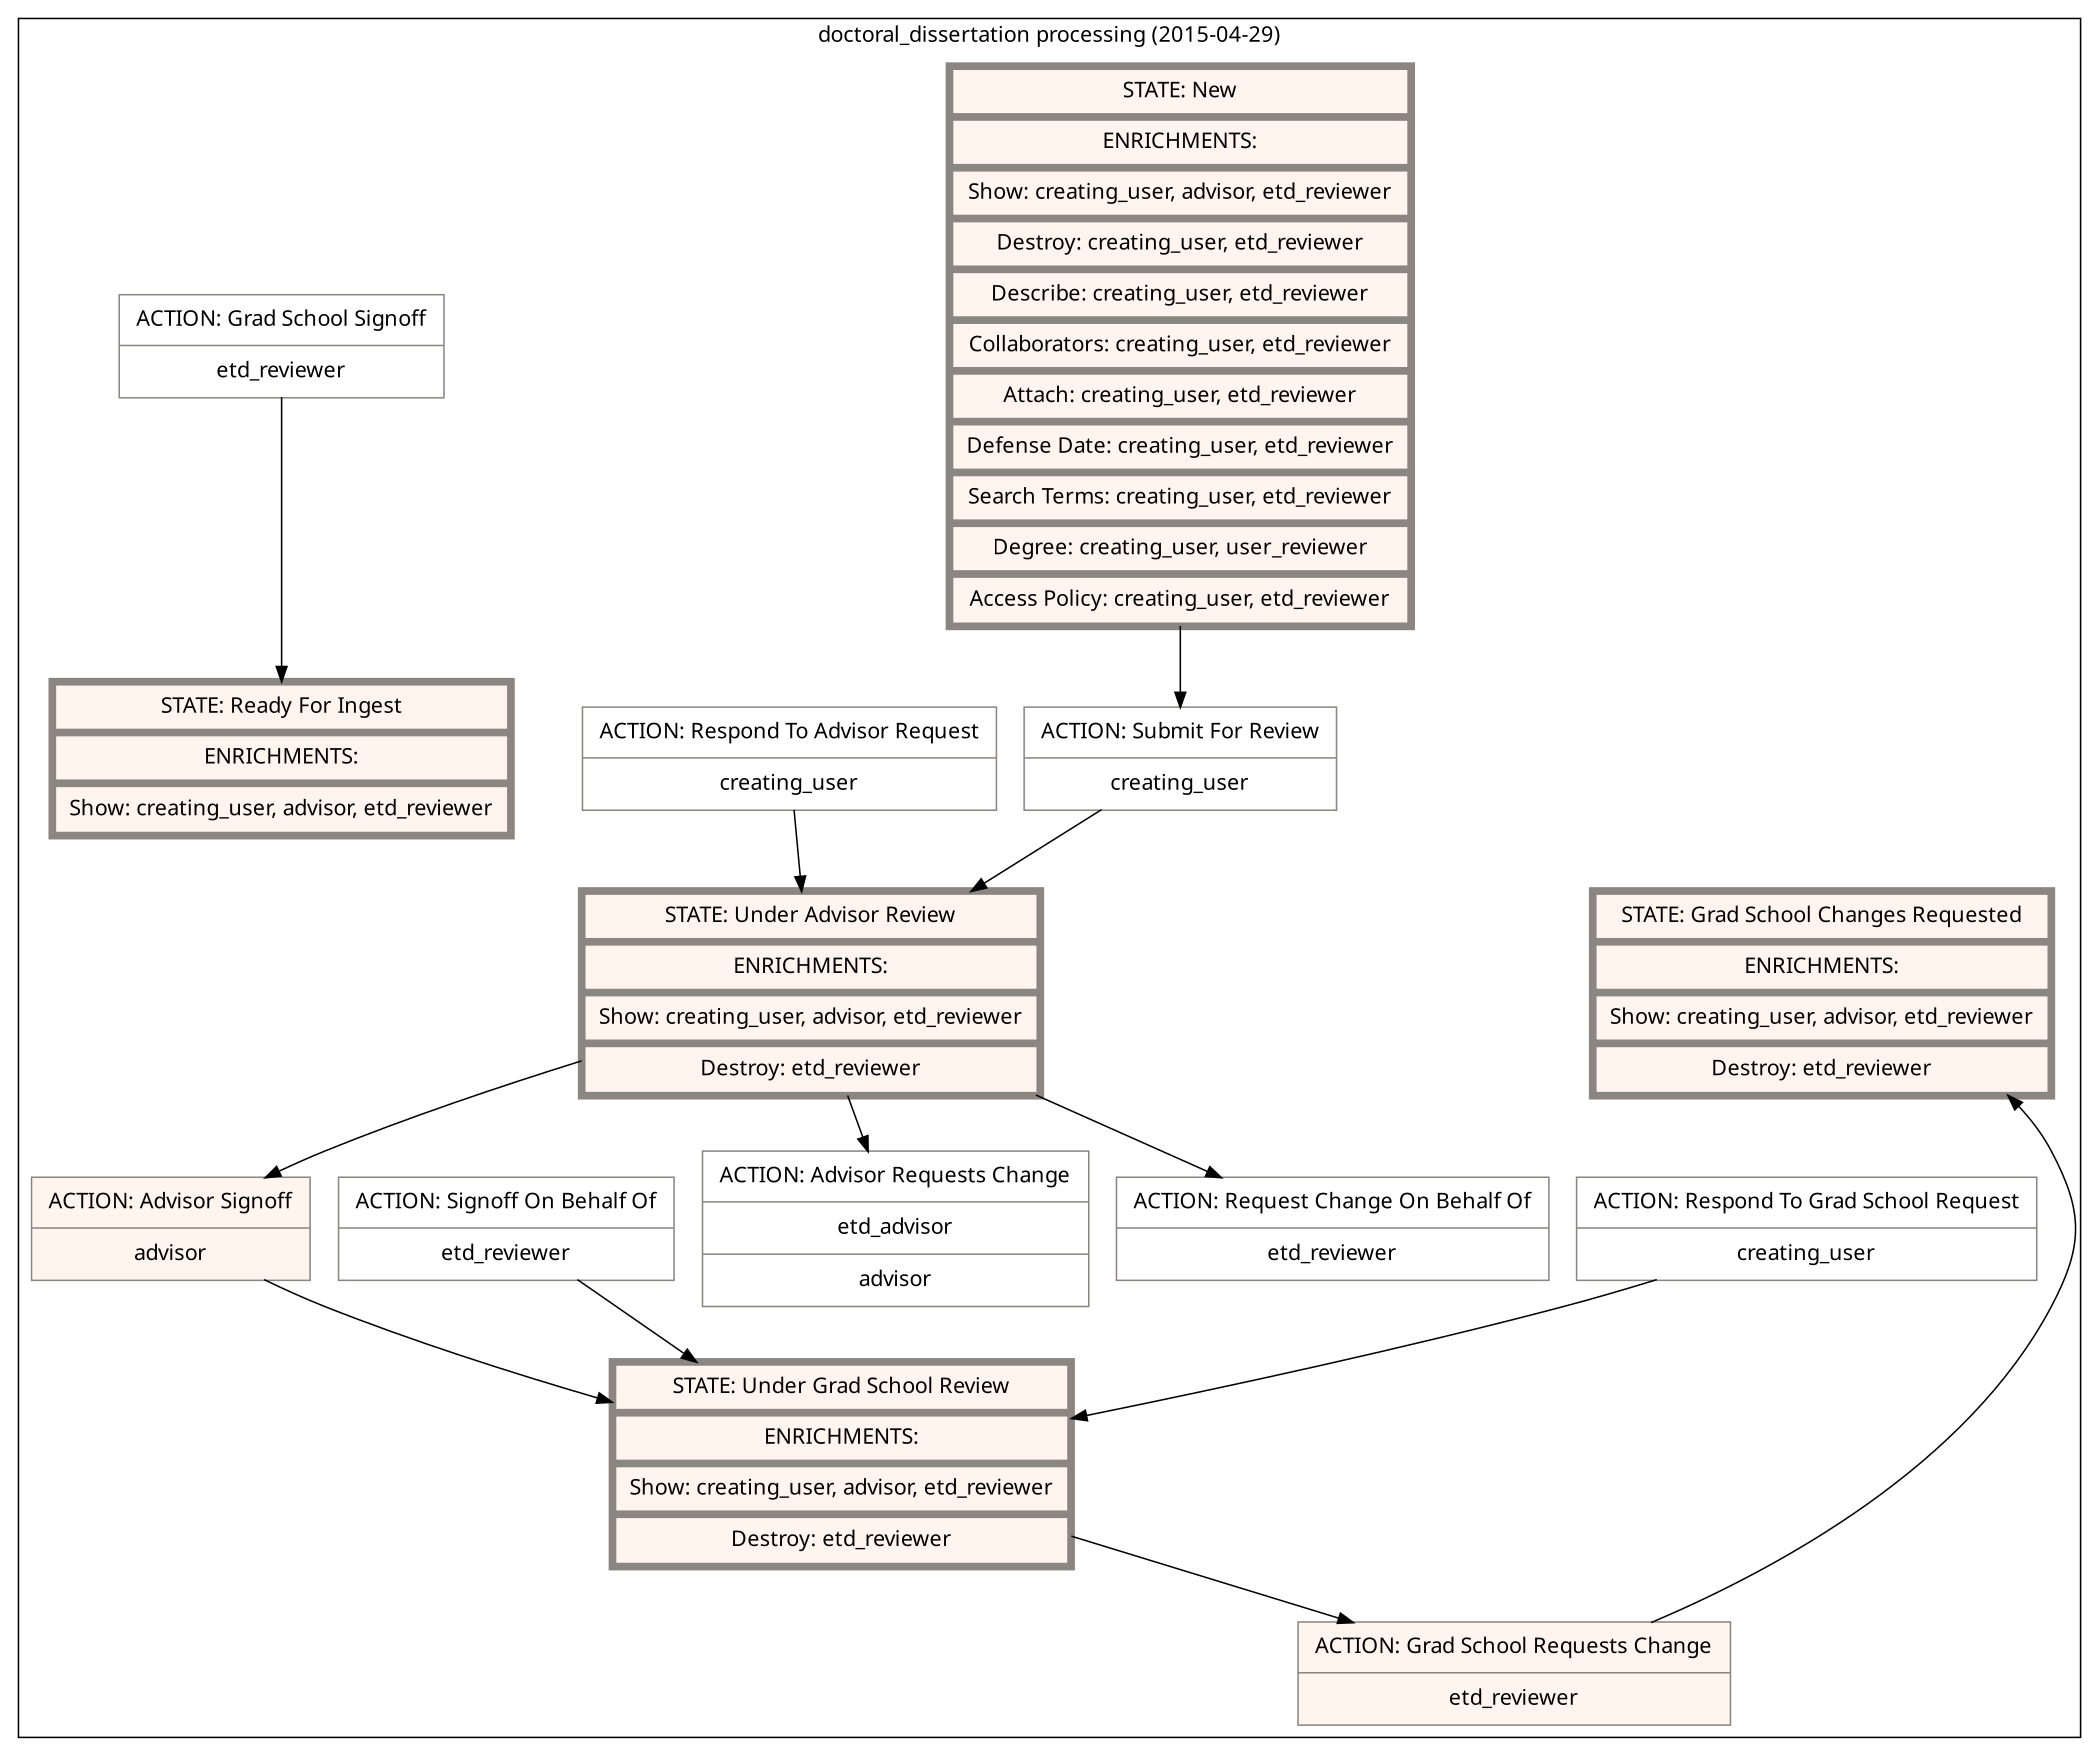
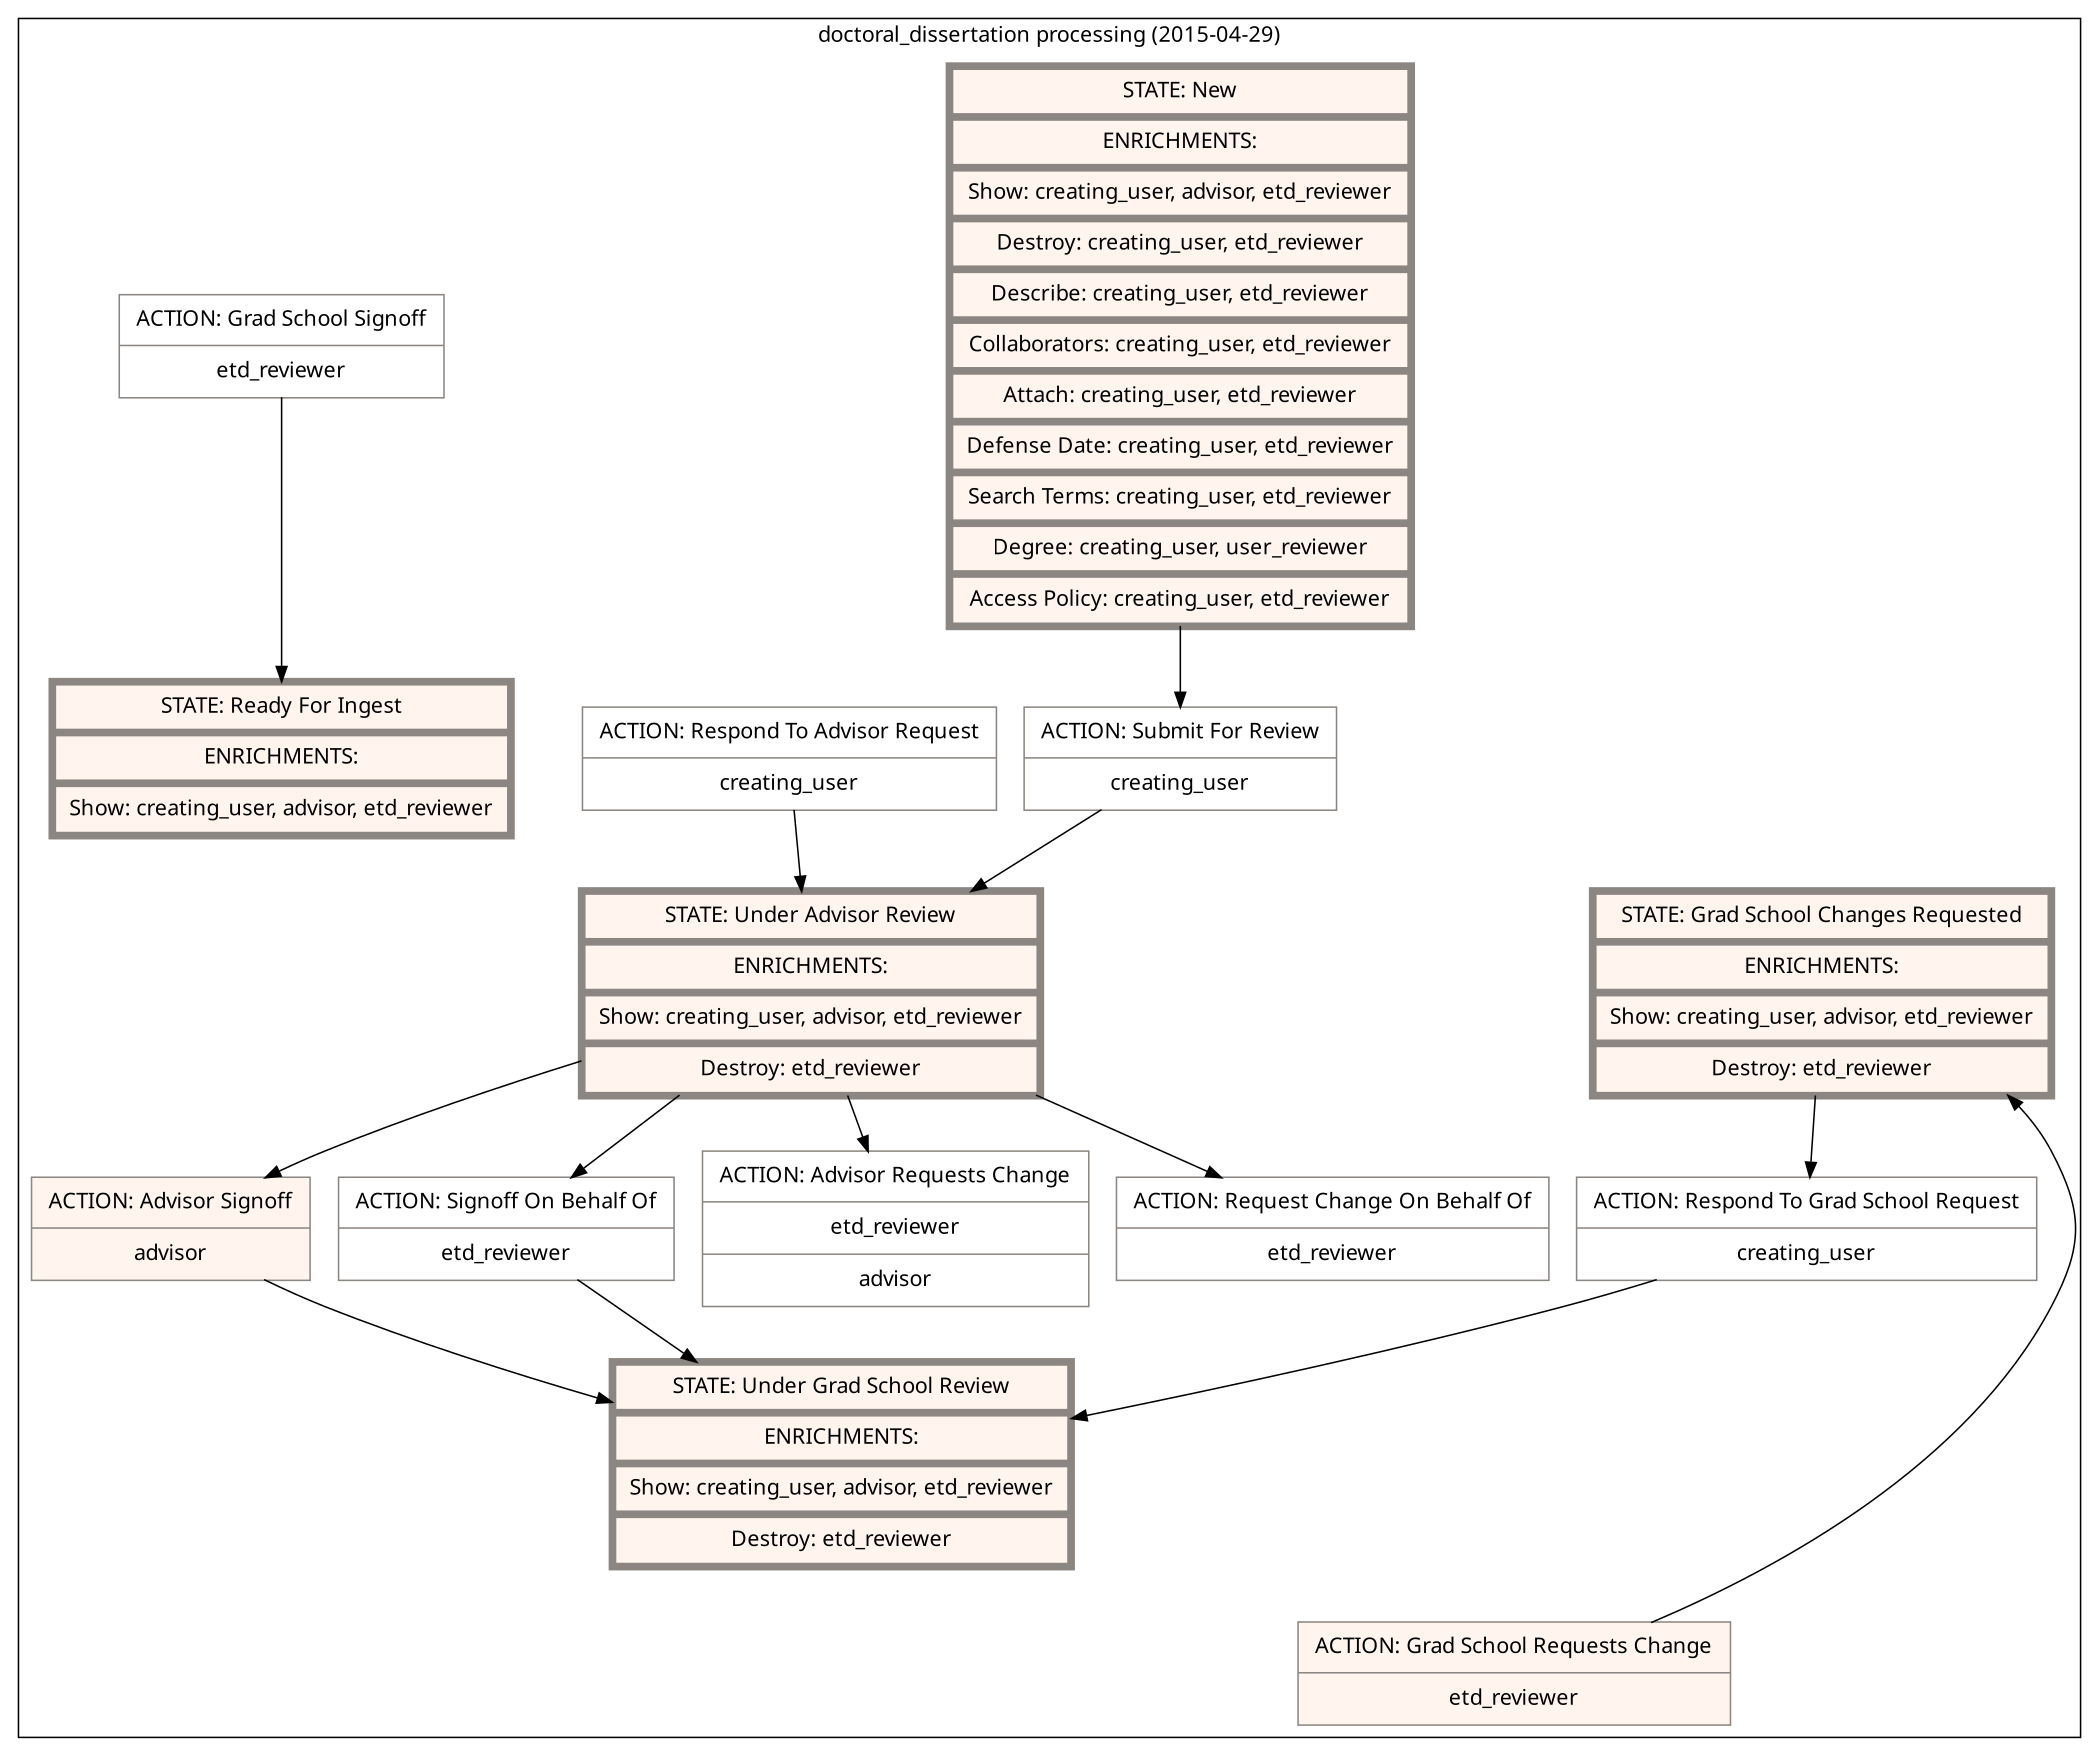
edge "STATE: Grad School Changes Requested" -> "ACTION: Respond To Grad School Request": added
edge "STATE: Under Advisor Review" -> "ACTION: Signoff On Behalf Of": added
node "ACTION: Advisor Requests Change": text "etd_advisor" -> "etd_reviewer"
edge "STATE: Under Grad School Review" -> "ACTION: Grad School Requests Change": removed
